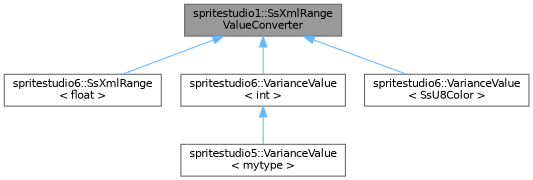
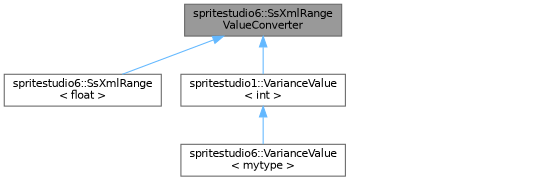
node "spritestudio1::SsXmlRange ValueConverter": label "spritestudio1::SsXmlRange ValueConverter" -> "spritestudio6::SsXmlRange ValueConverter"
node "spritestudio6::VarianceValue < int >": label "spritestudio6::VarianceValue < int >" -> "spritestudio1::VarianceValue < int >"
node "spritestudio6::VarianceValue < SsU8Color >": removed
node "spritestudio5::VarianceValue < mytype >": label "spritestudio5::VarianceValue < mytype >" -> "spritestudio6::VarianceValue < mytype >"
